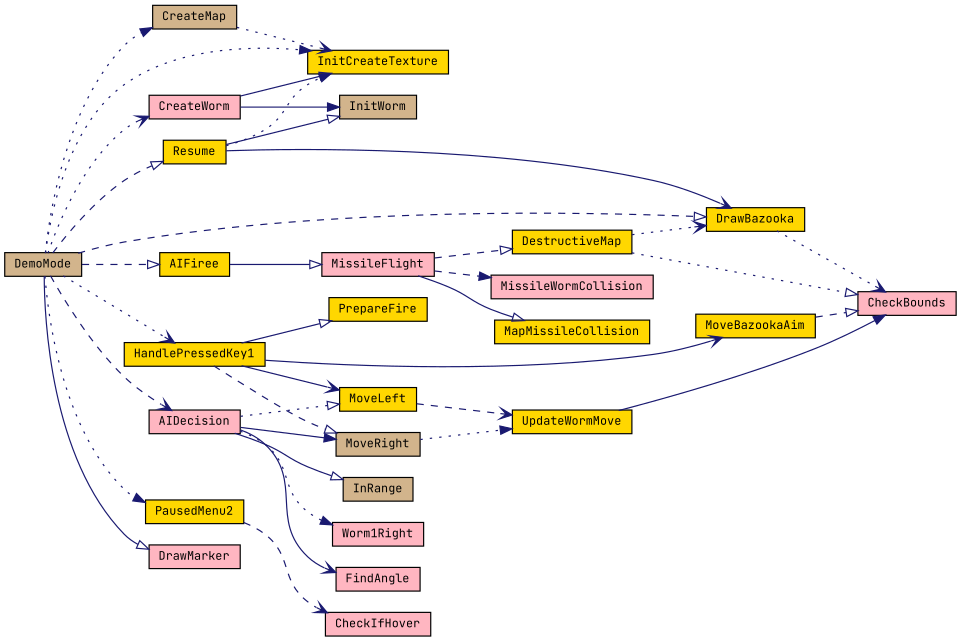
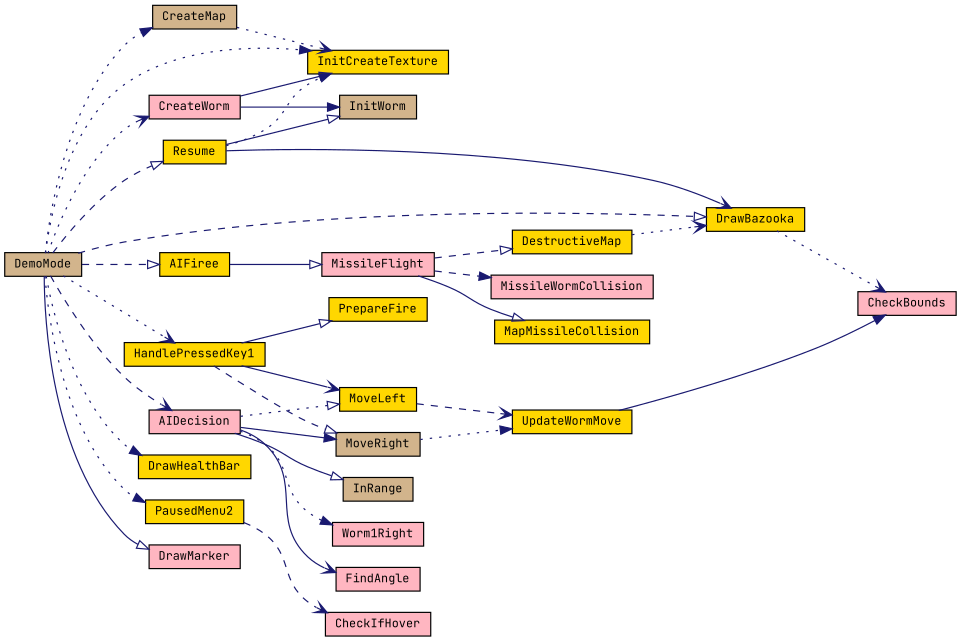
edge "DestructiveMap" -> "CheckBounds": removed
node "MoveBazookaAim": removed
node "DrawHealthBar": added
